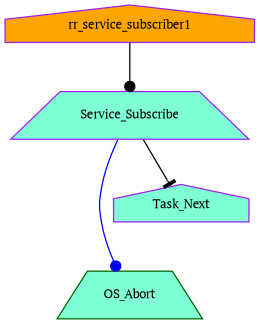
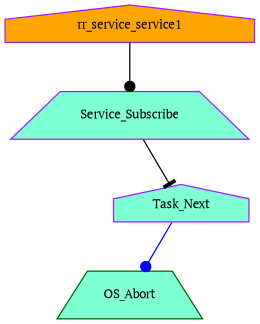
node "rr_service_subscriber1": label "rr_service_subscriber1" -> "rr_service_service1"
edge "Service_Subscribe" -> "OS_Abort": now "Task_Next" -> "OS_Abort"
